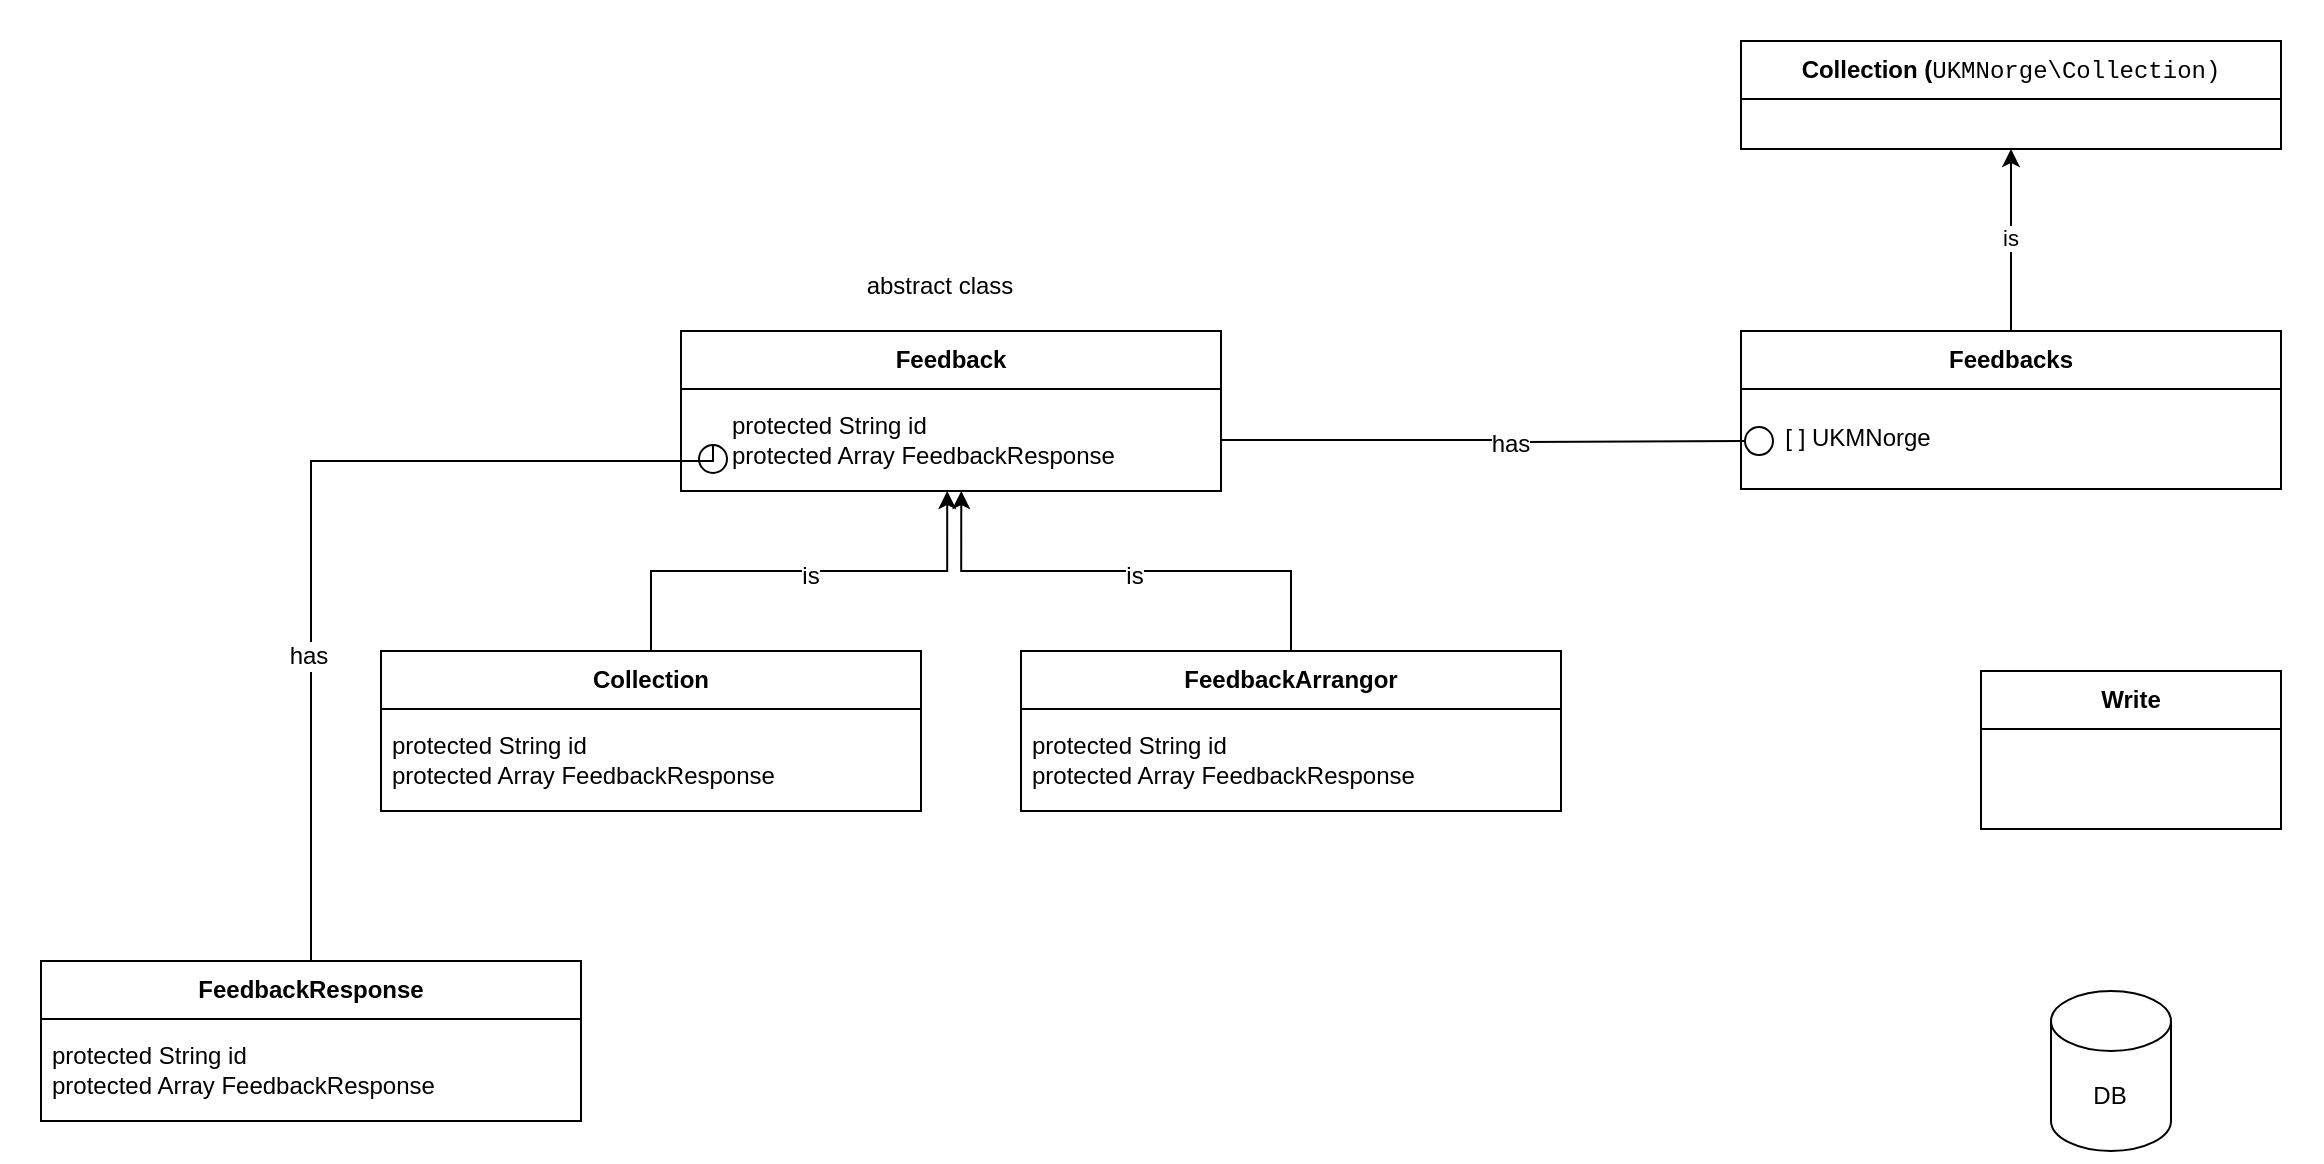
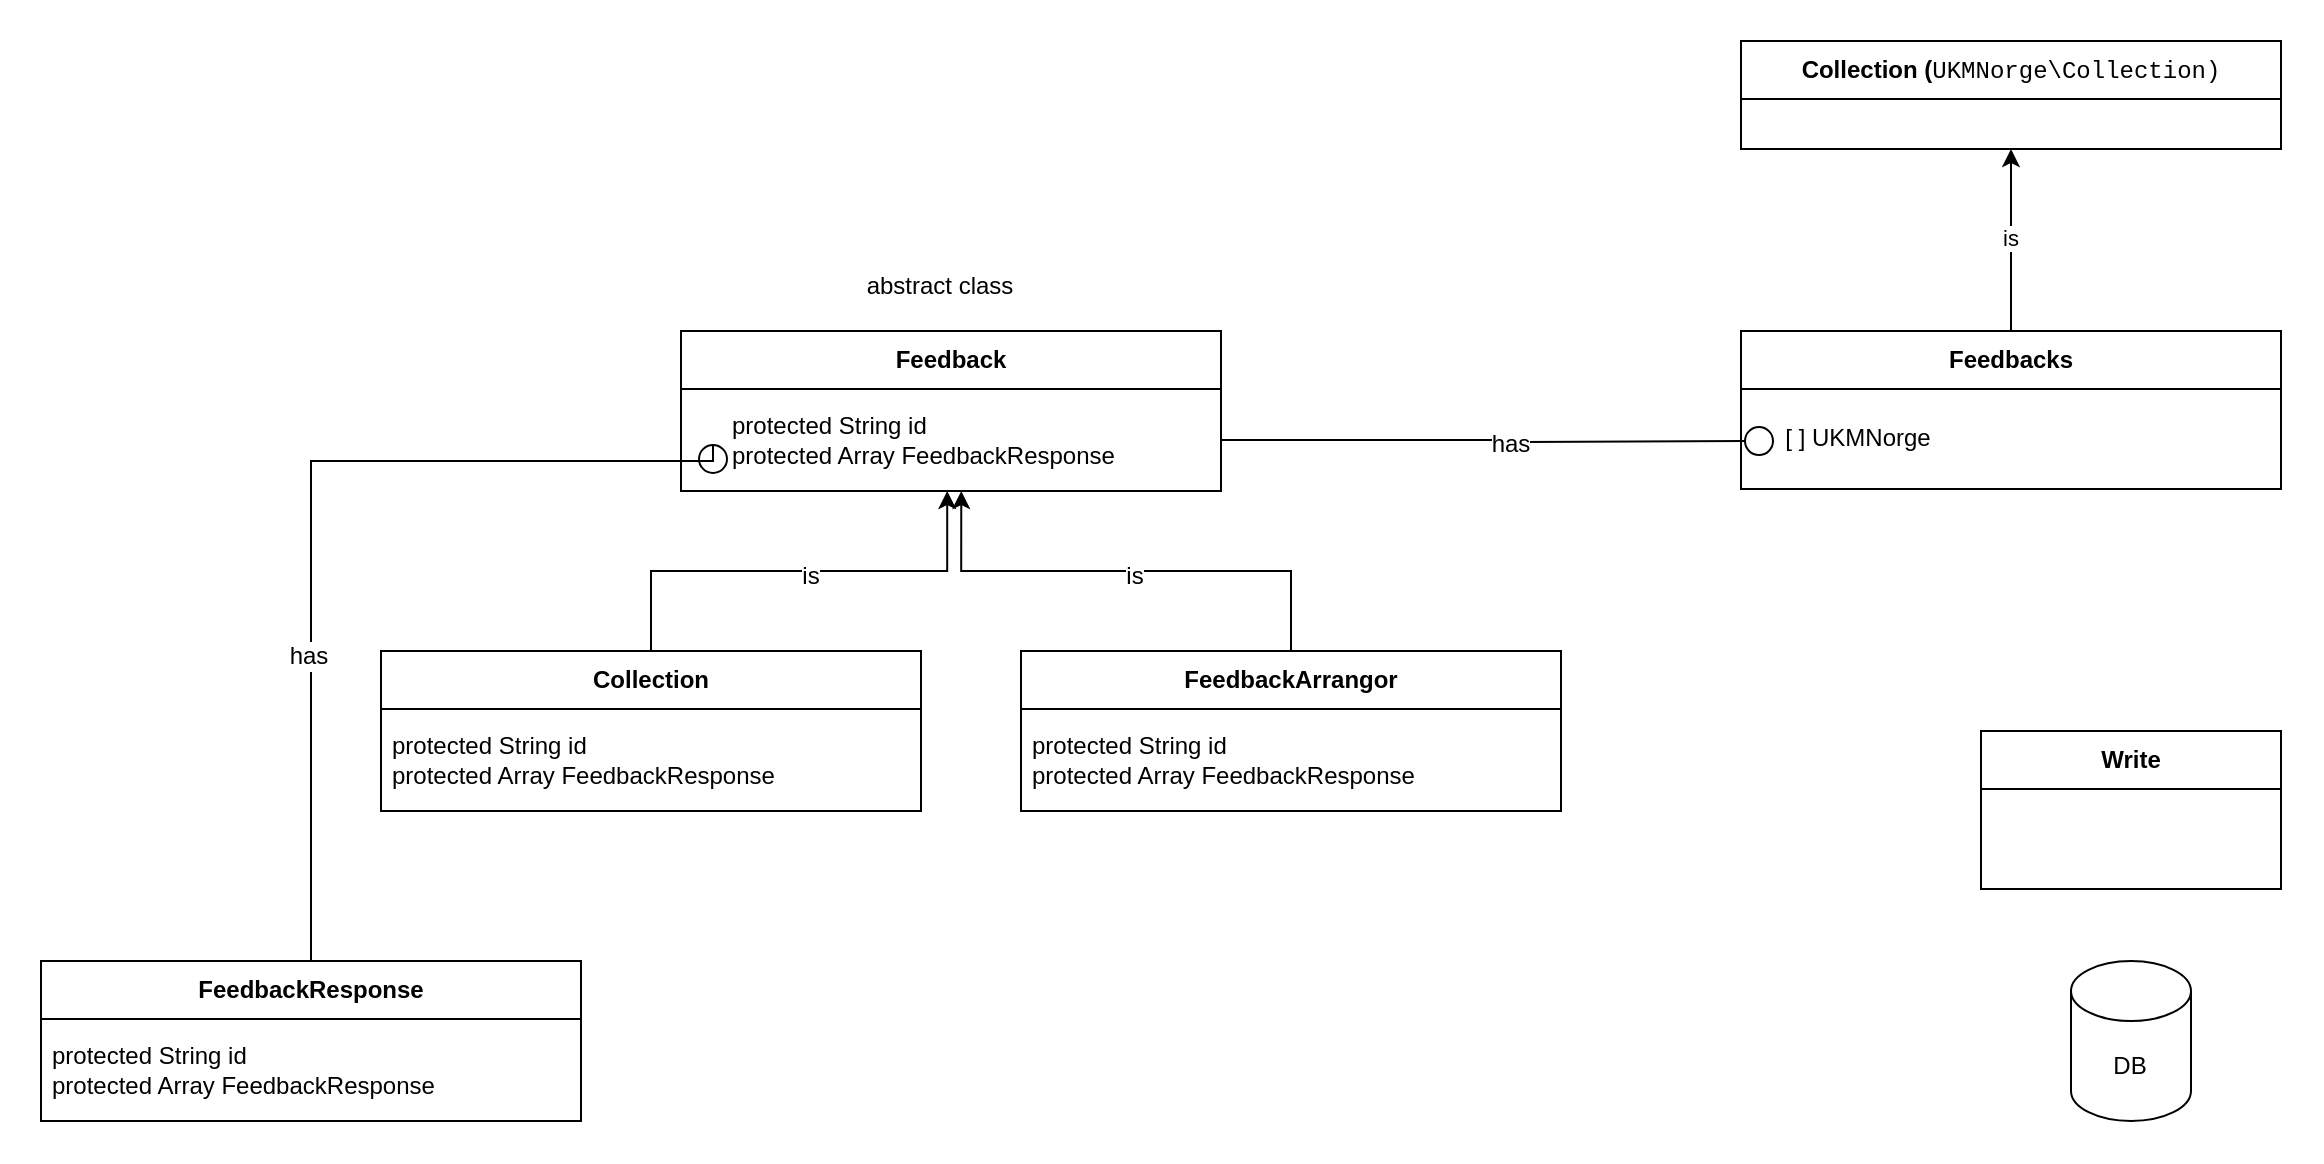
node "Write": moved (2131, 750) -> (2131, 810)
node "DB": moved (2111, 1071) -> (2131, 1041)
